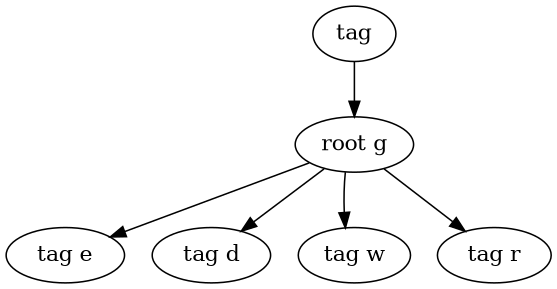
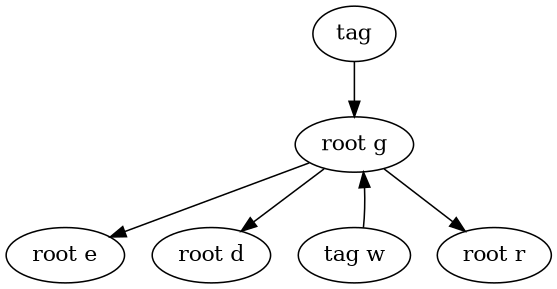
edge "root g" -> "tag w": reversed
node "tag e": label "tag e" -> "root e"
node "tag d": label "tag d" -> "root d"
node "tag r": label "tag r" -> "root r"
